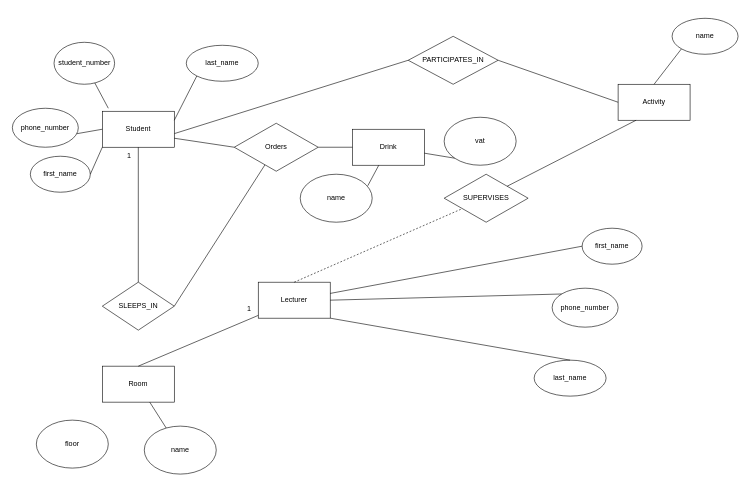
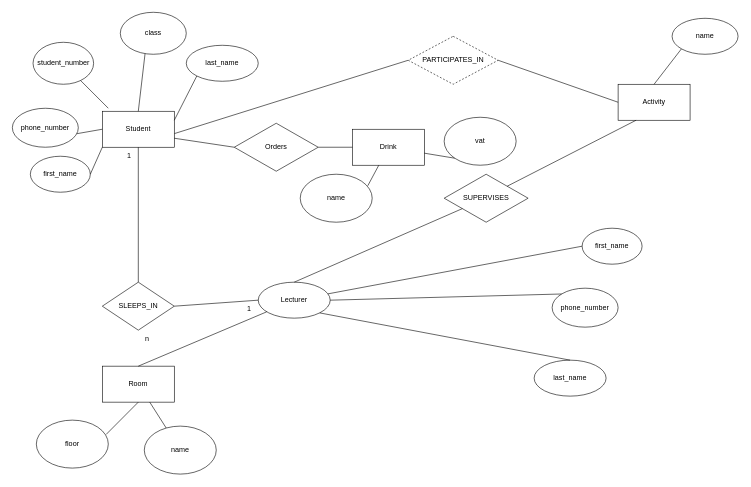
node "class": added
node "PARTICIPATES_IN": style solid -> dashed
node "student_number": moved (84, 63) -> (63, 63)
edge "class" -- "Student": added
edge "Orders" -- "SLEEPS_IN": now "Lecturer" -- "SLEEPS_IN"
edge "SUPERVISES" -- "Lecturer": style dashed -> solid
node "Lecturer": shape rectangle -> ellipse
node "n": added
edge "Room" -- "floor": added
